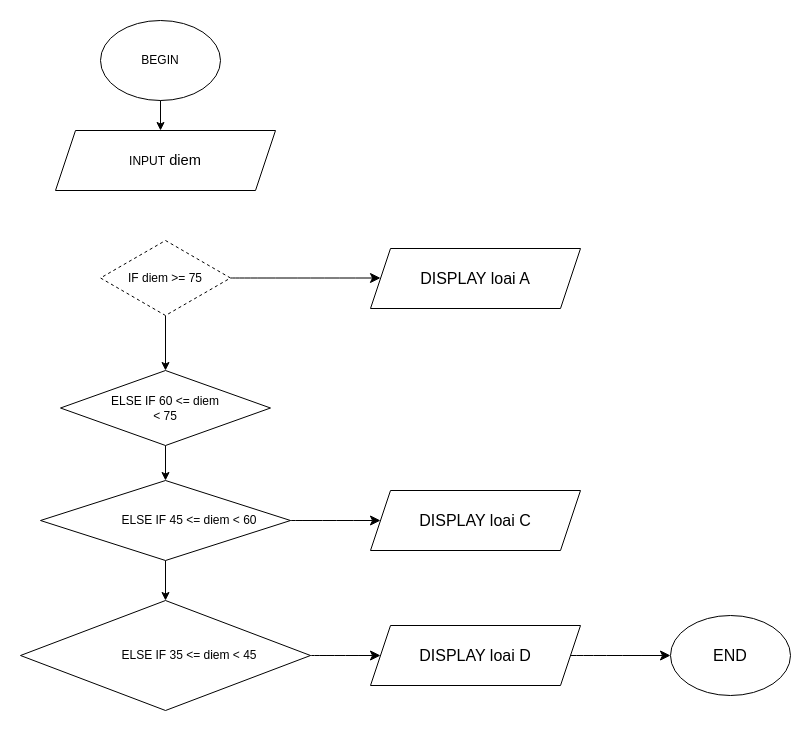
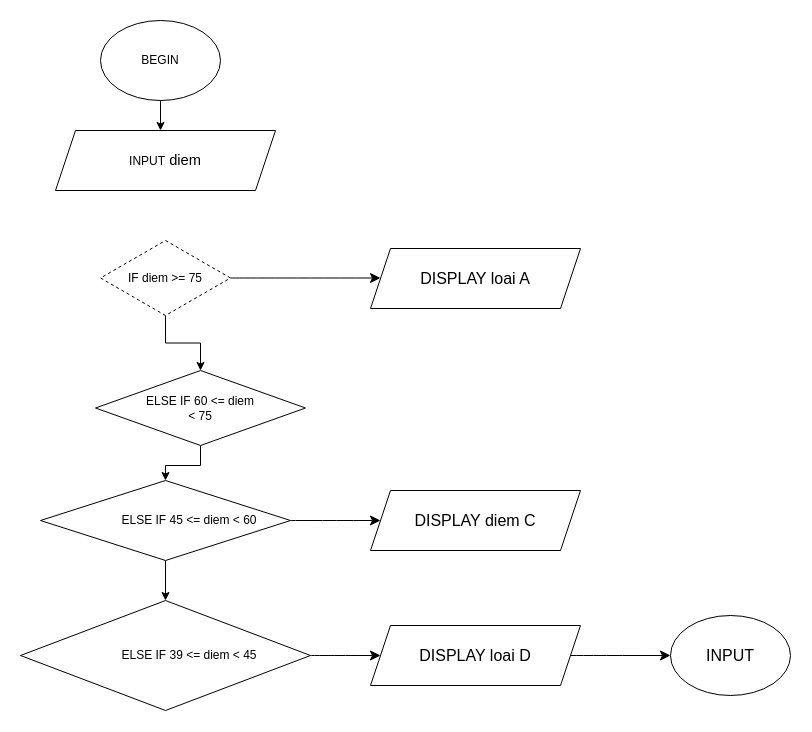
node "ELSE IF 60 <= diem < 75": moved (166, 408) -> (201, 408)
node "DISPLAY loai C": label "DISPLAY loai C" -> "DISPLAY diem C"
node "ELSE IF 35 <= diem < 45": label "ELSE IF 35 <= diem < 45" -> "ELSE IF 39 <= diem < 45"
node "END": label "END" -> "INPUT"
